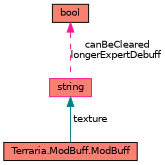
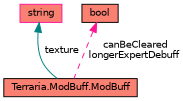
edge "string" -> "bool": now "Terraria.ModBuff.ModBuff" -> "bool"
